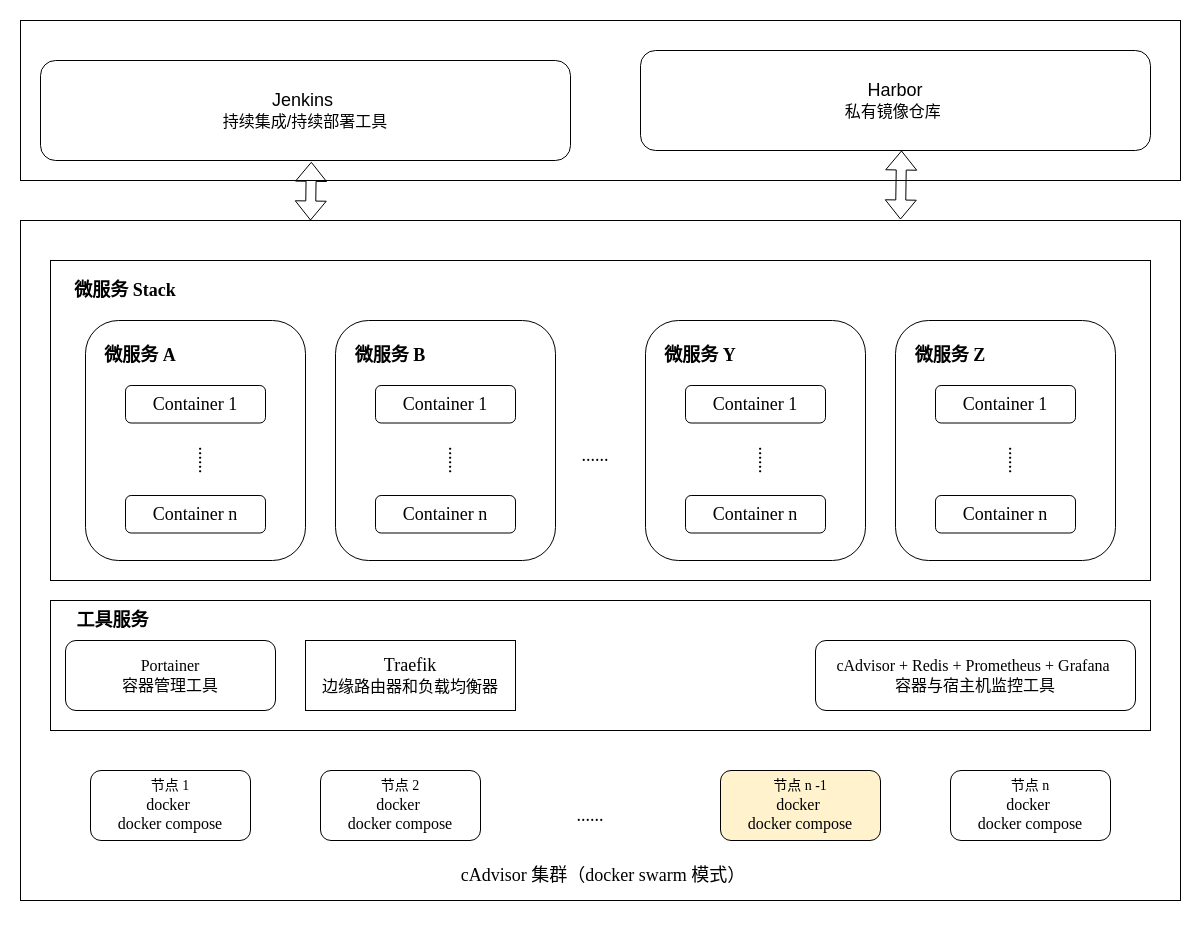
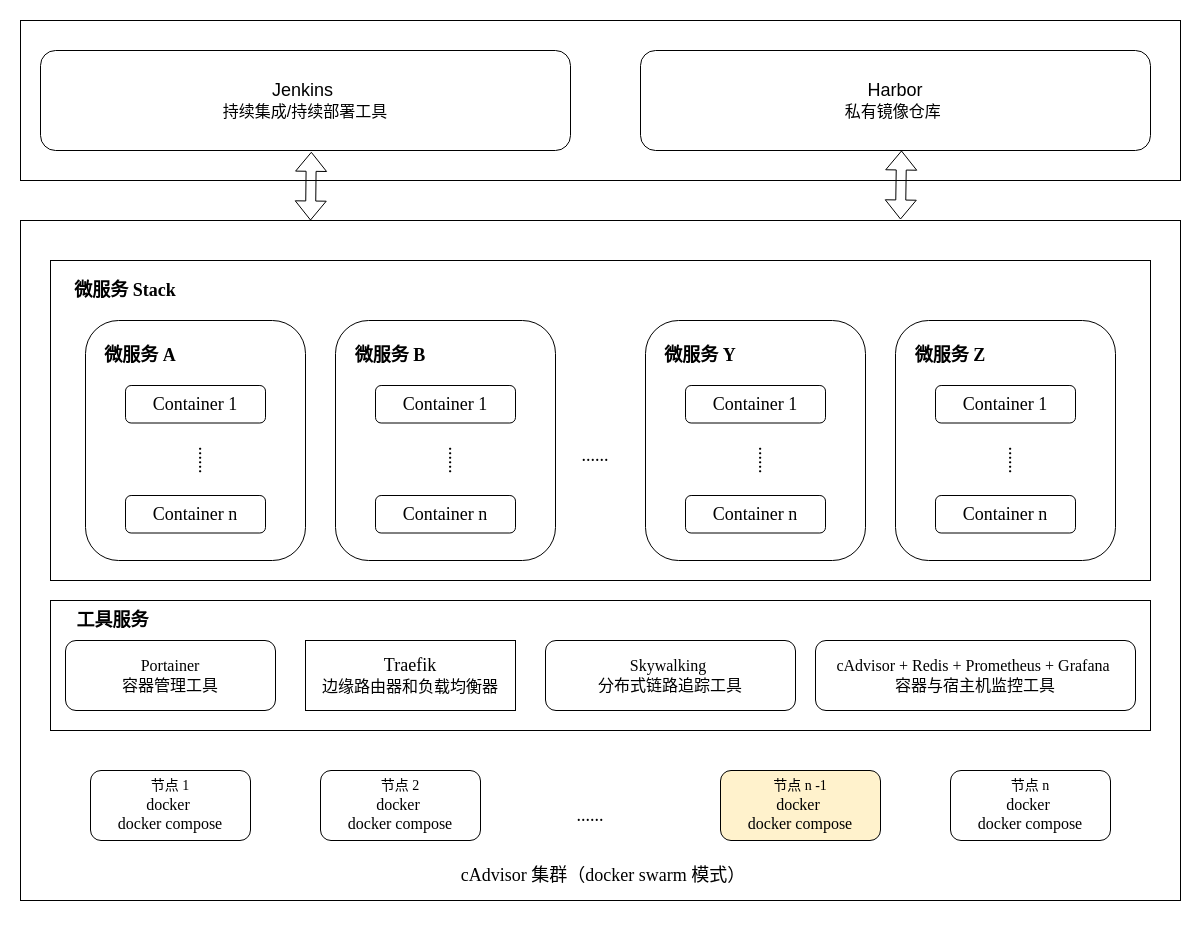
node "Jenkins 持续集成/持续部署工具": moved (306, 111) -> (306, 101)
node "Skywalking 分布式链路追踪工具": added
